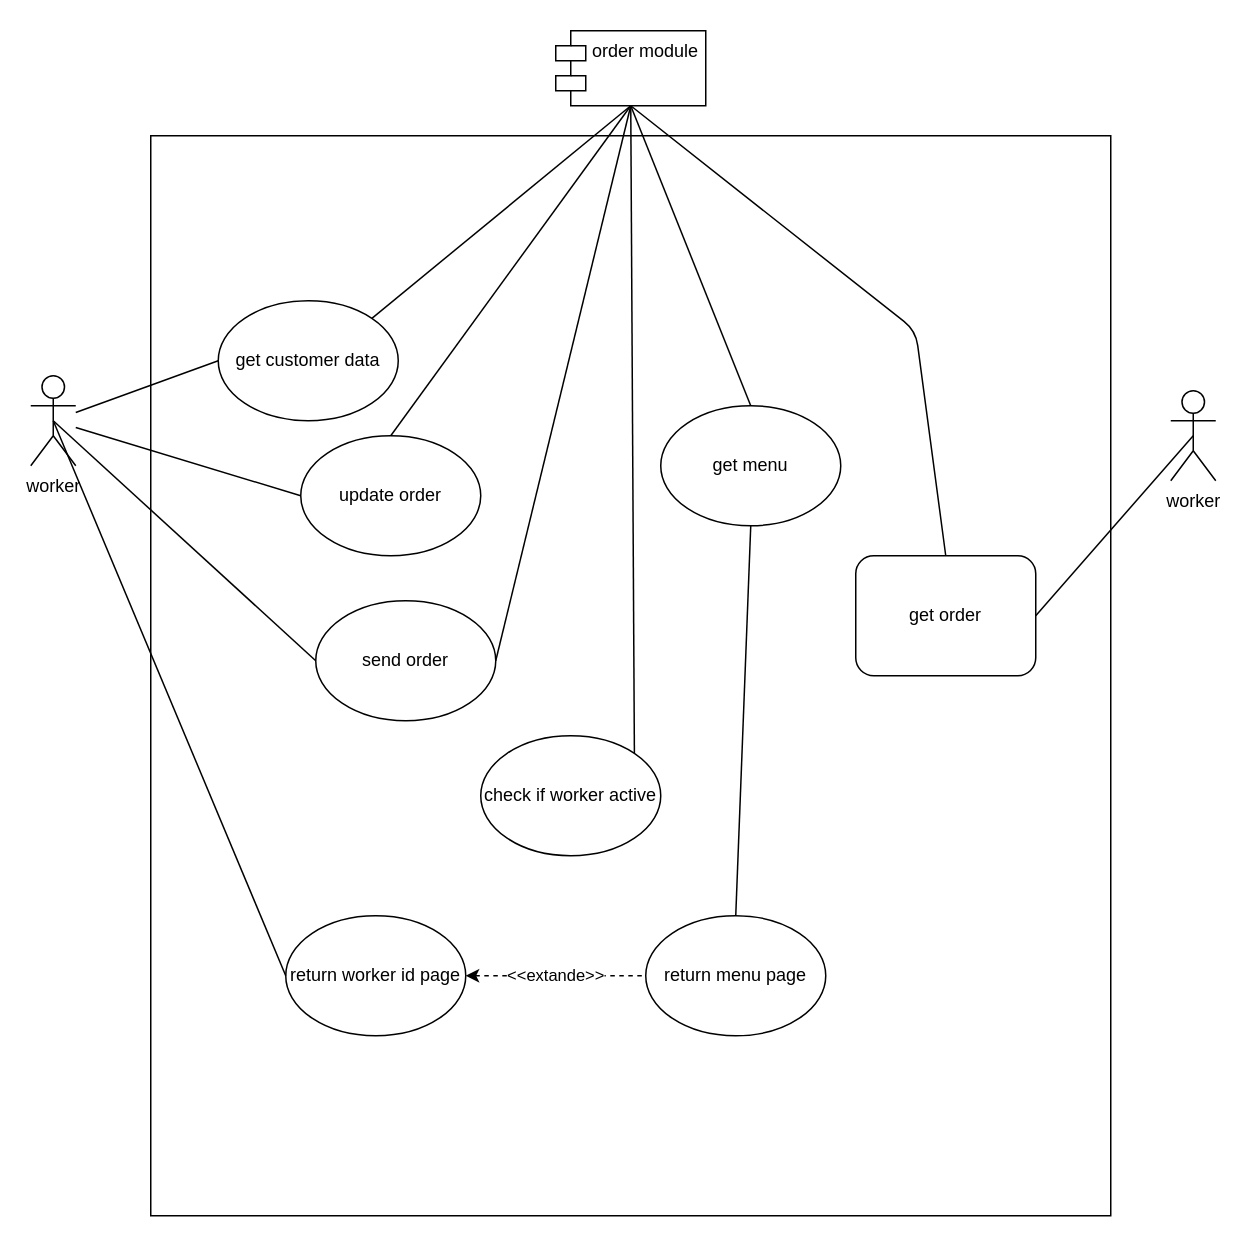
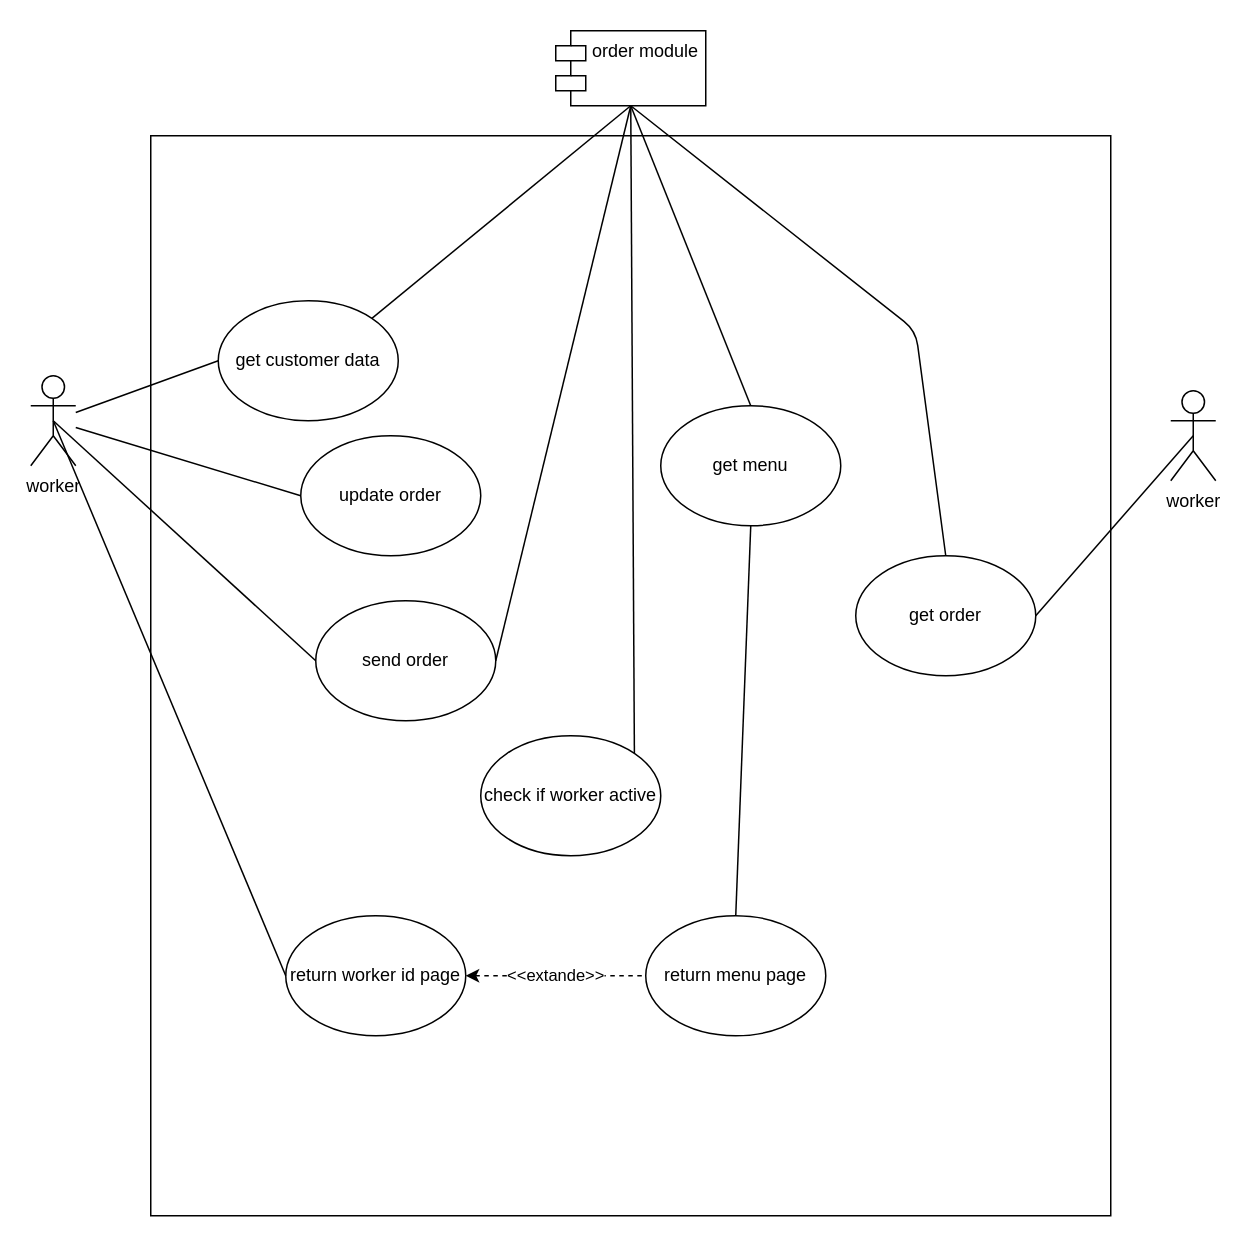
edge "order module" -- "update order": removed
node "get order": shape rounded rectangle -> ellipse
